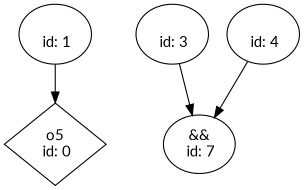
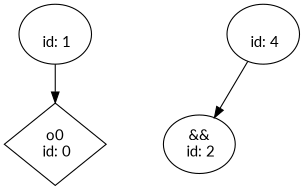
node "id: 3": removed
node "o5 id: 0": label "o5 id: 0" -> "o0 id: 0"
node "&& id: 7": label "&& id: 7" -> "&& id: 2"
